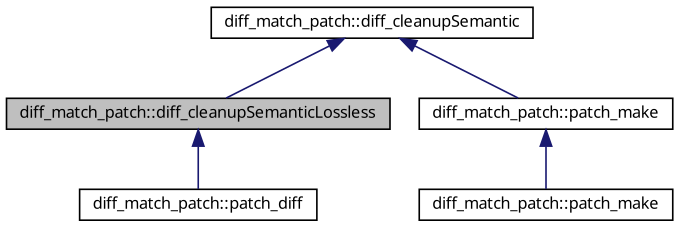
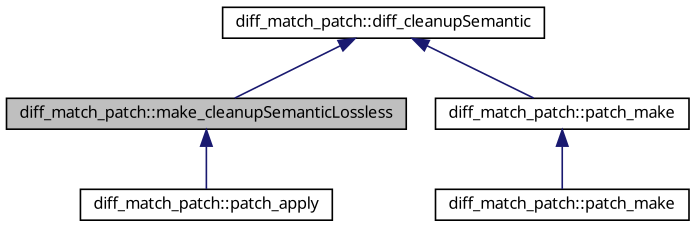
node "diff_match_patch::diff_cleanupSemanticLossless": label "diff_match_patch::diff_cleanupSemanticLossless" -> "diff_match_patch::make_cleanupSemanticLossless"
node "diff_match_patch::patch_diff": label "diff_match_patch::patch_diff" -> "diff_match_patch::patch_apply"
